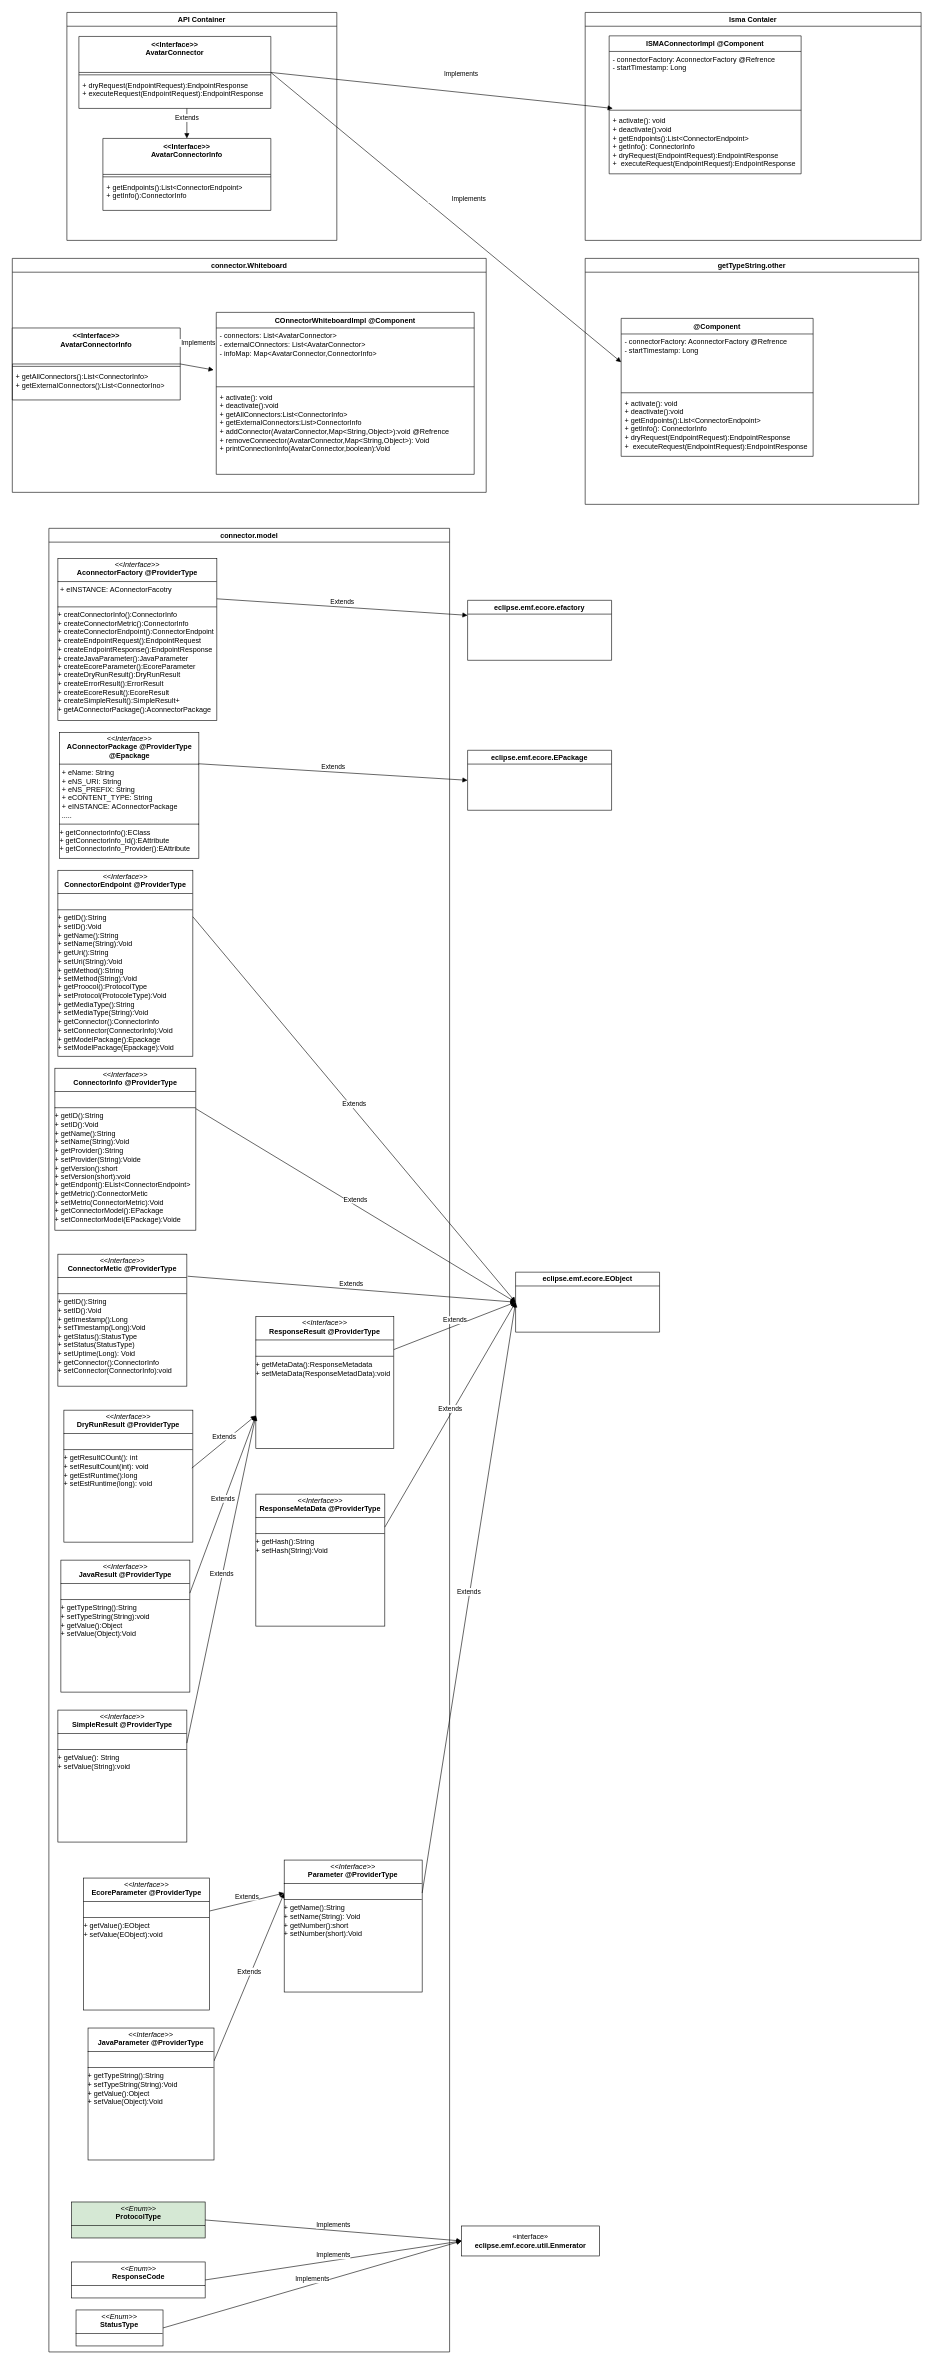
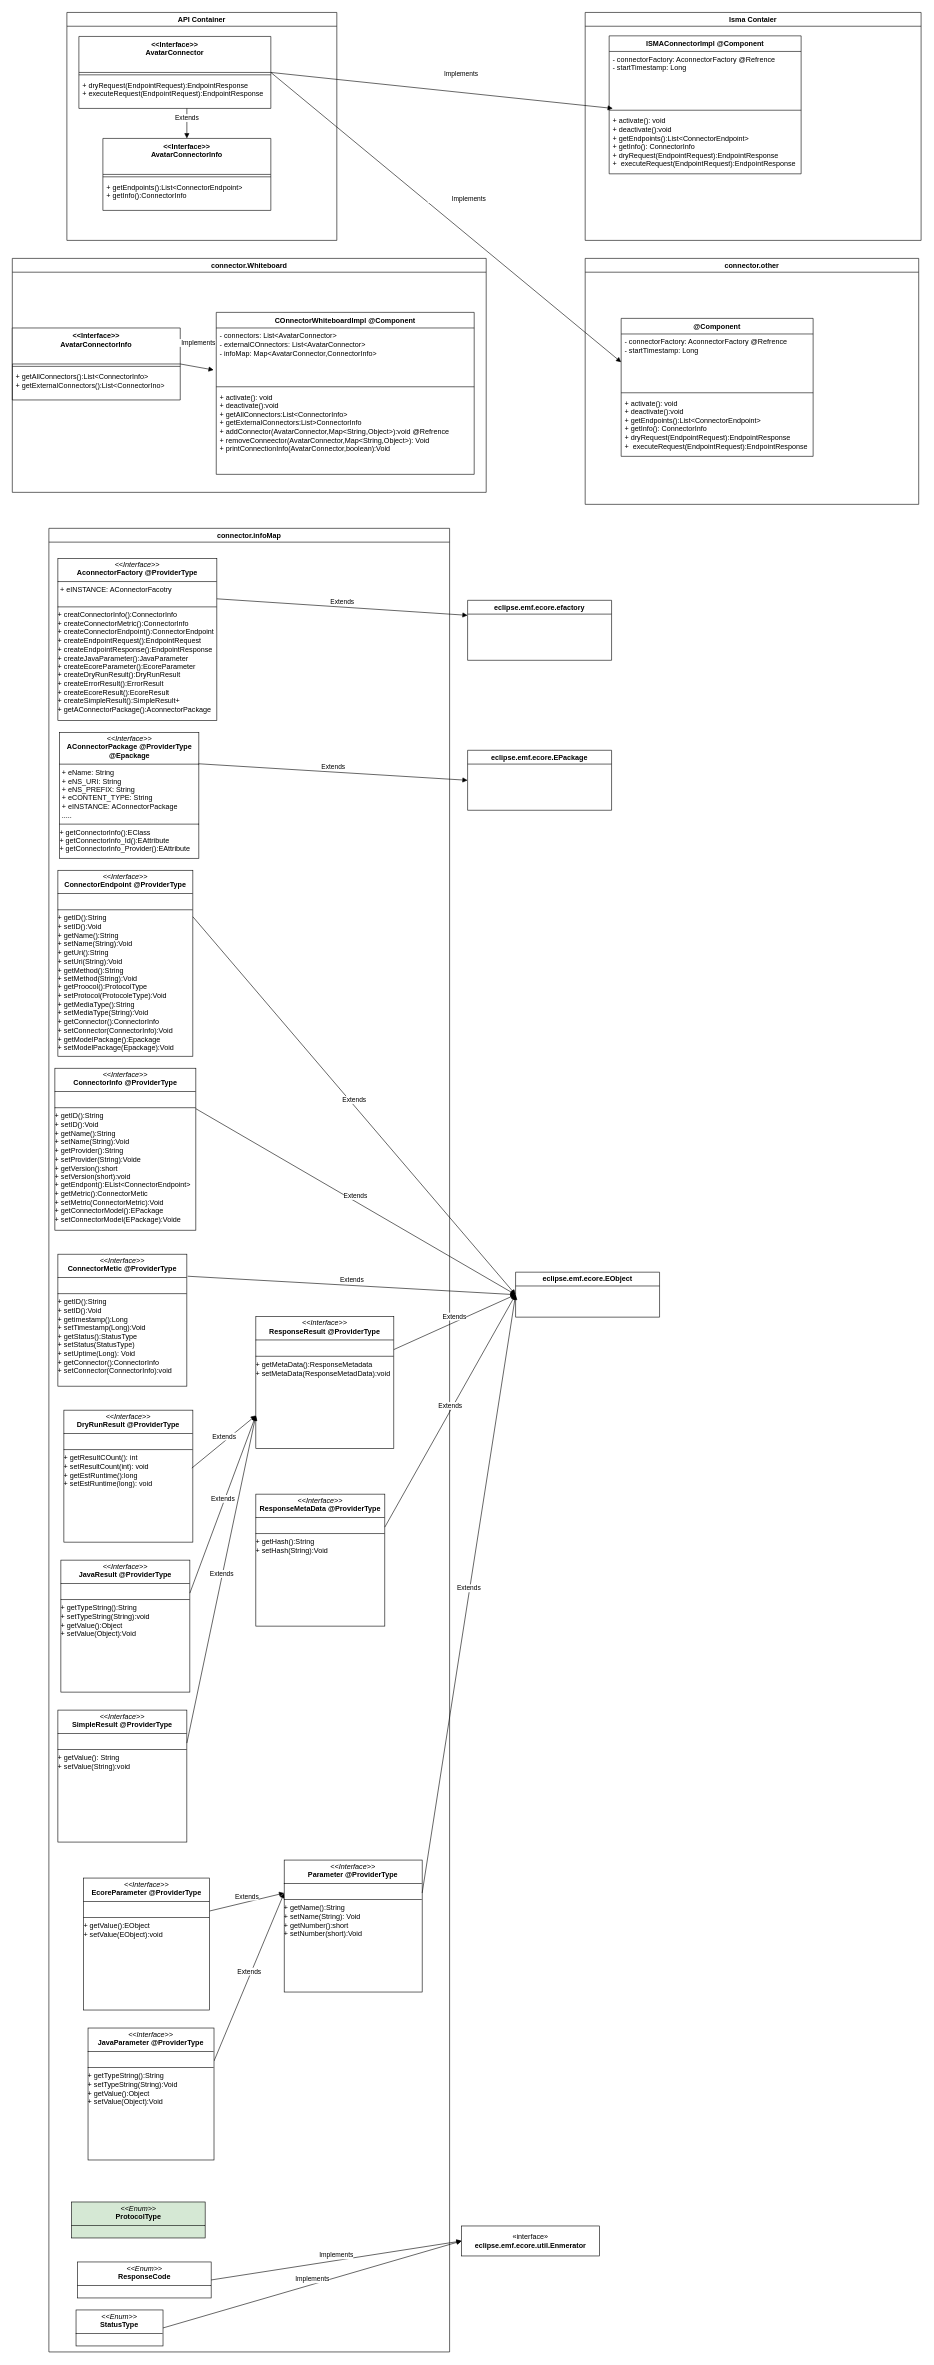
node "getTypeString.other": label "getTypeString.other" -> "connector.other"
node "connector.model": label "connector.model" -> "connector.infoMap"
node "eclipse.emf.ecore.EObject": size 144x60 -> 144x45
edge "<<Enum>> ProtocolType" -> "«interface» eclipse.emf.ecore.util.Enmerator": removed, label "Implements"
node "<<Enum>> ResponseCode": moved (138, 2280) -> (144, 2280)
